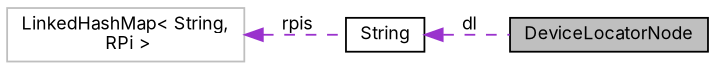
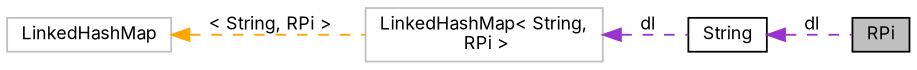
edge "String" -> "LinkedHashMap< String, RPi >": label " rpis" -> " dl"
node "LinkedHashMap": added
node "DeviceLocatorNode": label "DeviceLocatorNode" -> "RPi"
